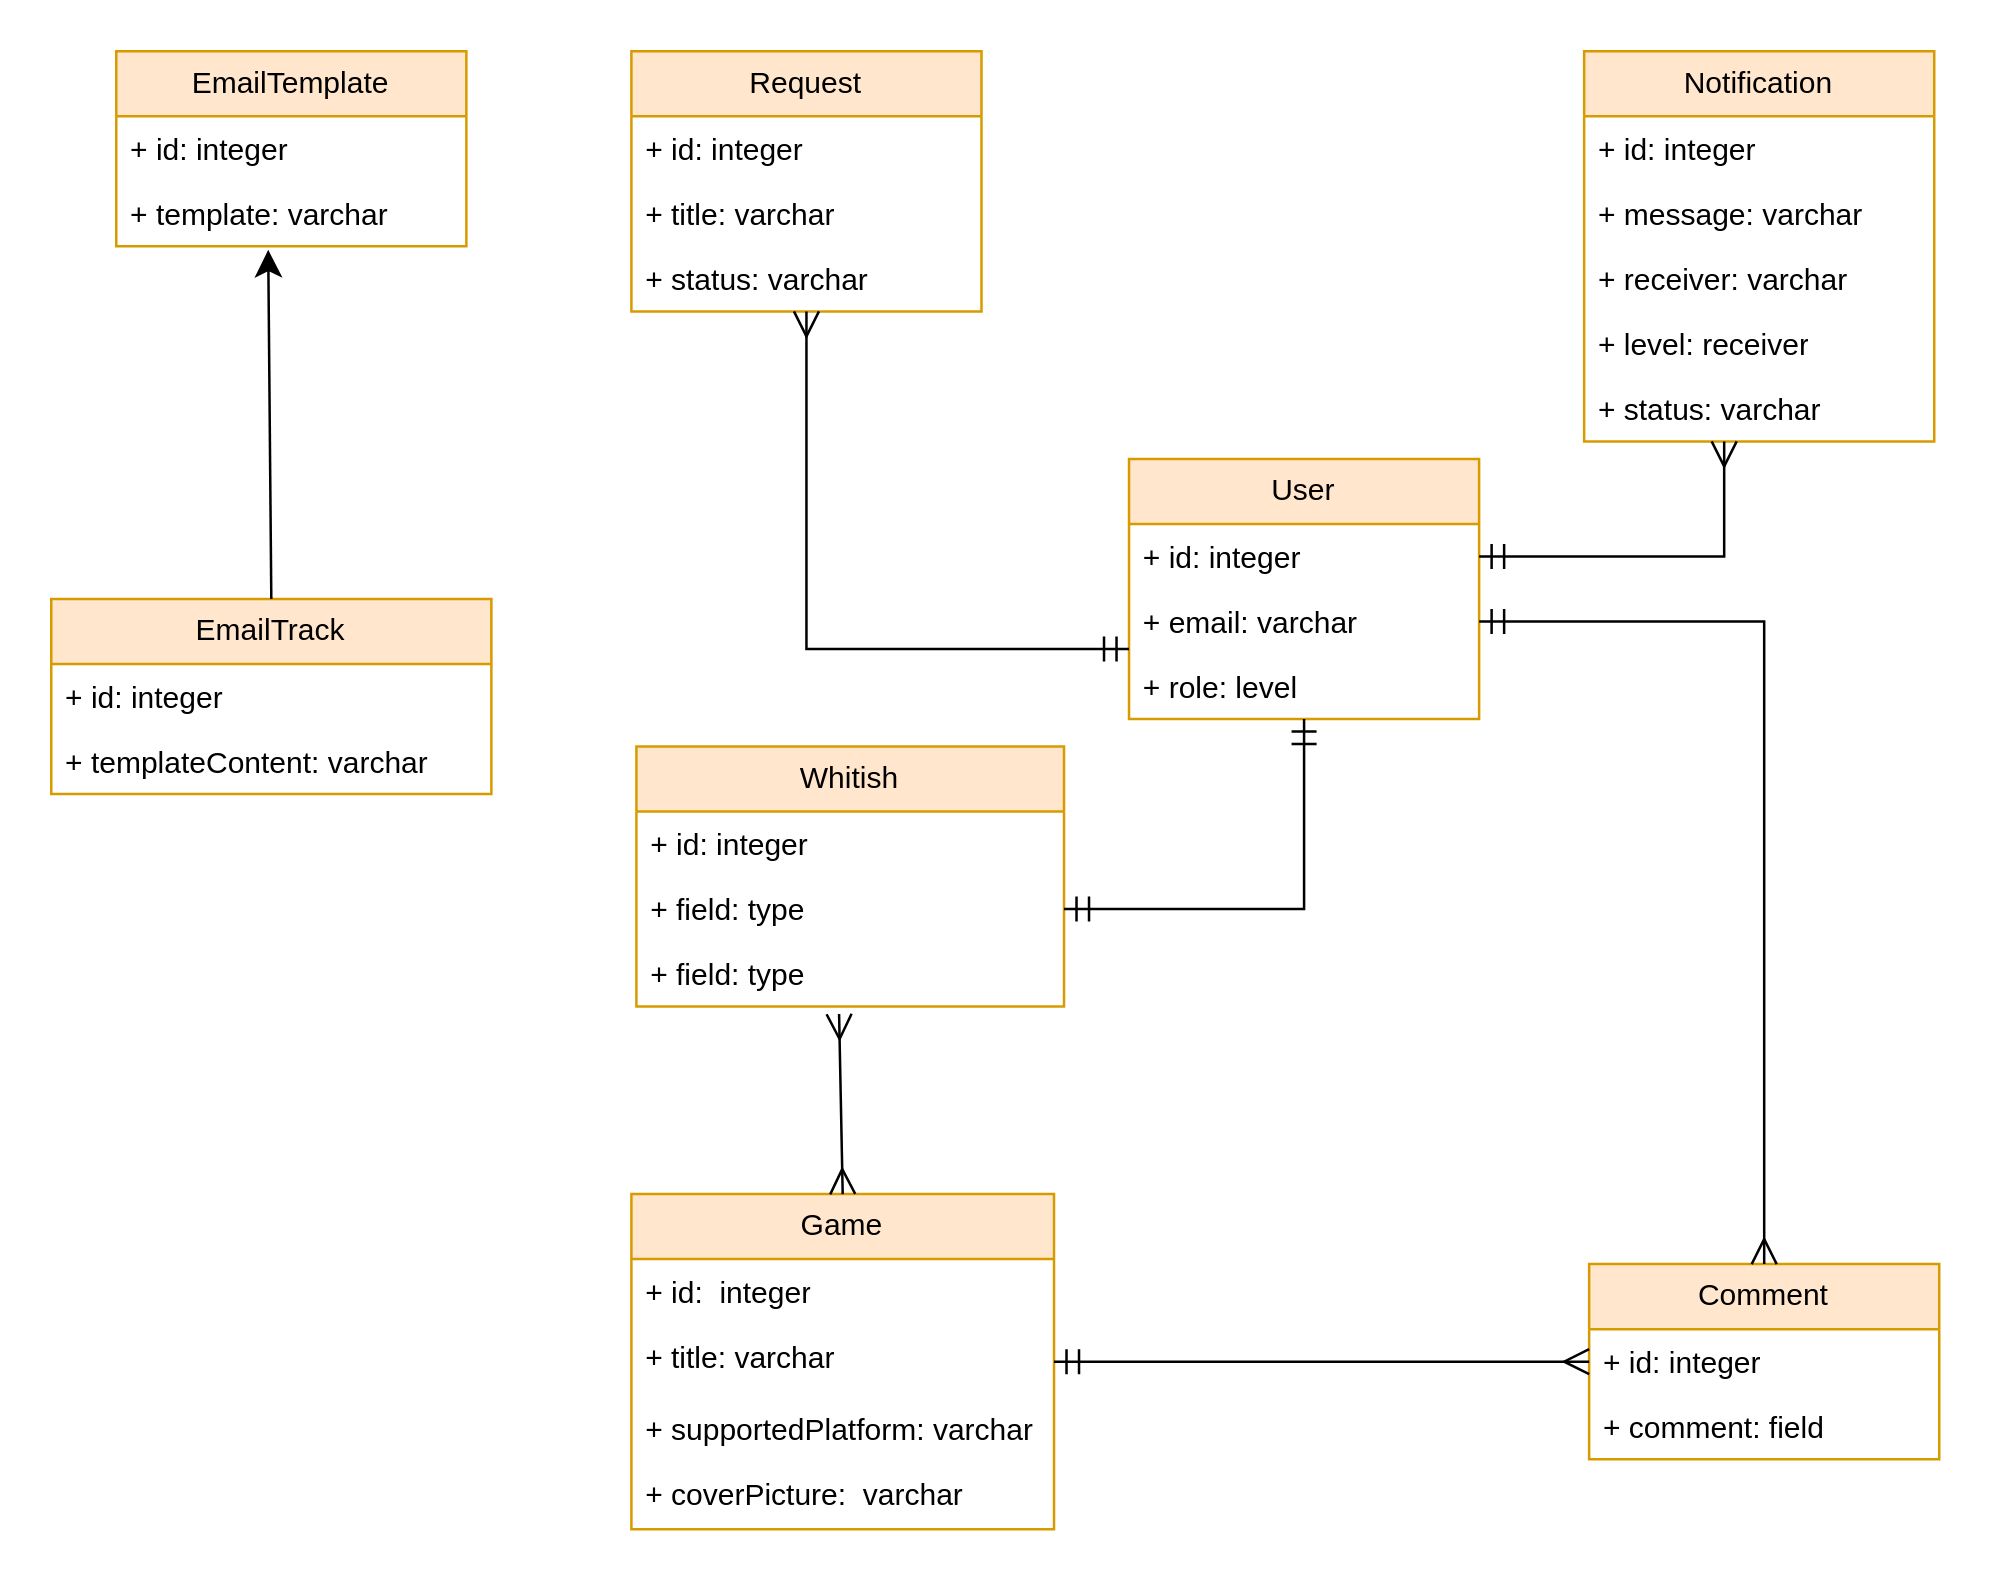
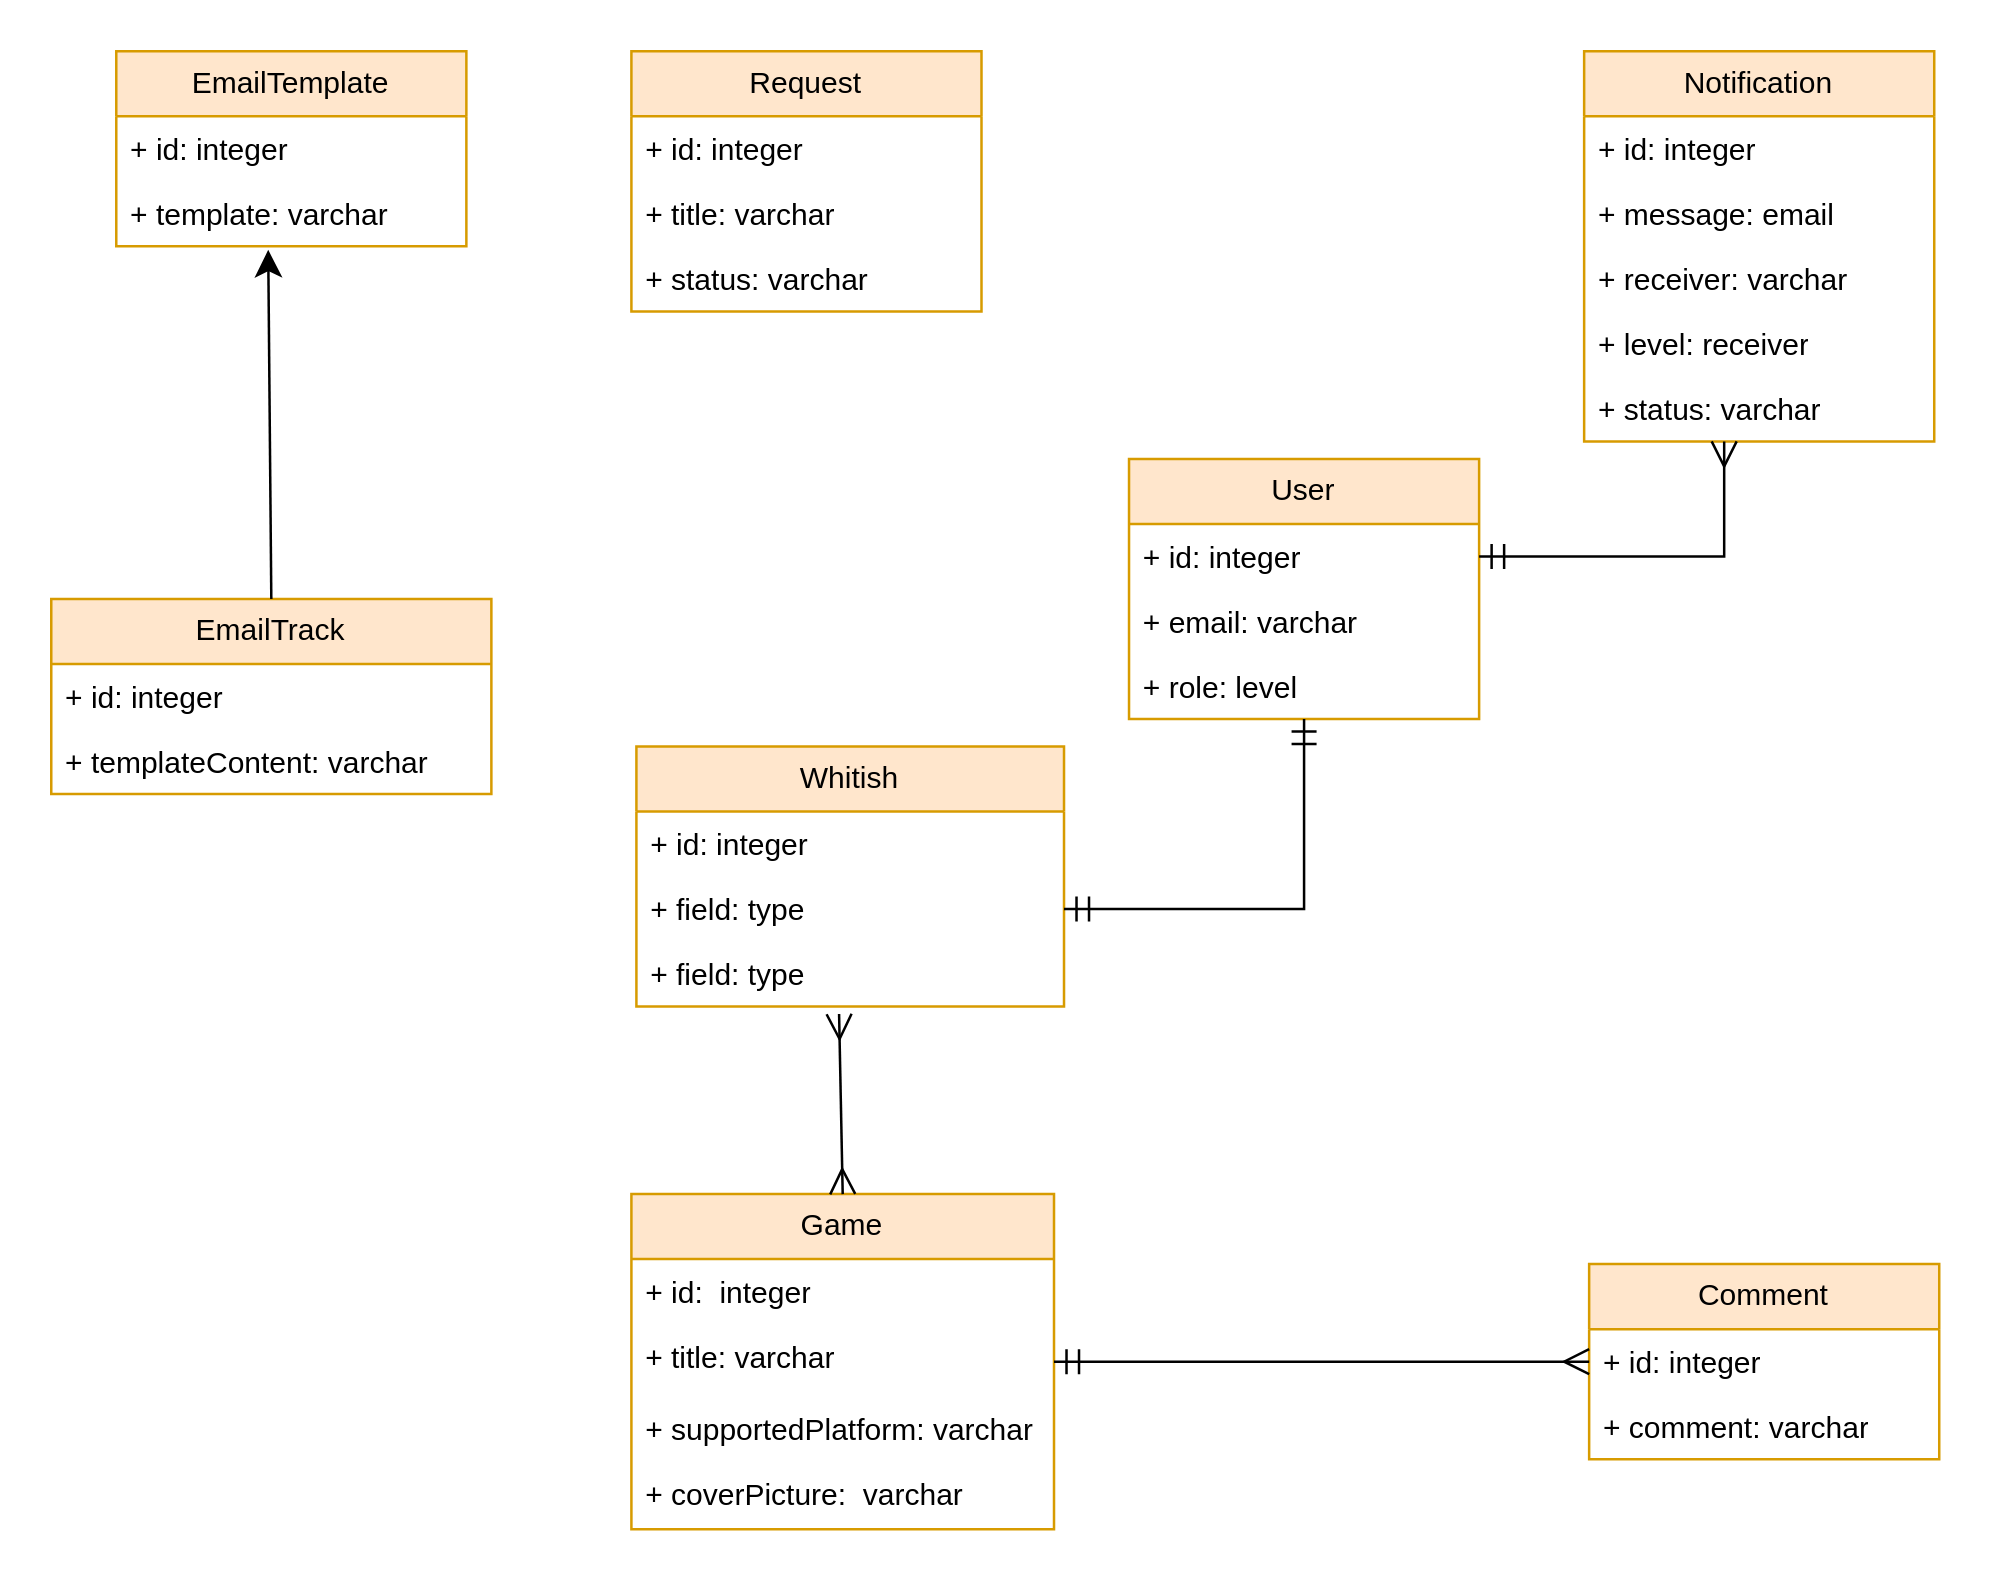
node "+ message: varchar": label "+ message: varchar" -> "+ message: email"
edge "Request" -- "+ role: level": removed
edge "+ email: varchar" -- "Comment": removed
node "+ comment: field": label "+ comment: field" -> "+ comment: varchar"
